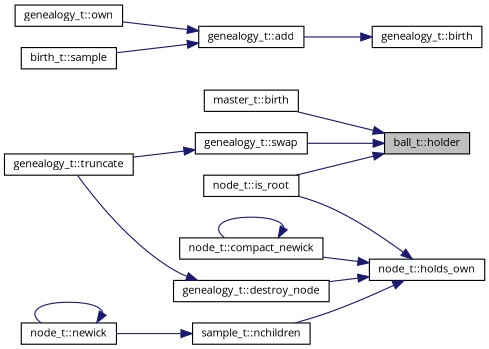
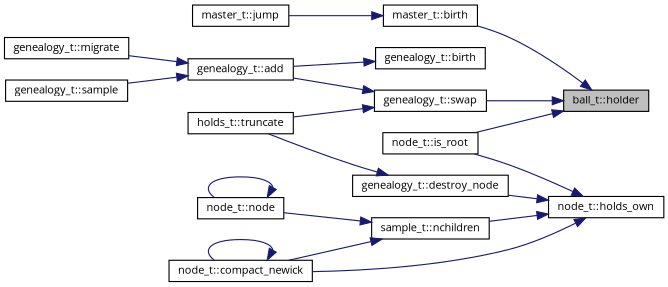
node "genealogy_t::own": label "genealogy_t::own" -> "genealogy_t::migrate"
node "master_t::jump": added
node "birth_t::sample": label "birth_t::sample" -> "genealogy_t::sample"
edge "genealogy_t::add" -> "genealogy_t::swap": added
node "genealogy_t::truncate": label "genealogy_t::truncate" -> "holds_t::truncate"
edge "node_t::compact_newick" -> "sample_t::nchildren": added
node "node_t::newick": label "node_t::newick" -> "node_t::node"
